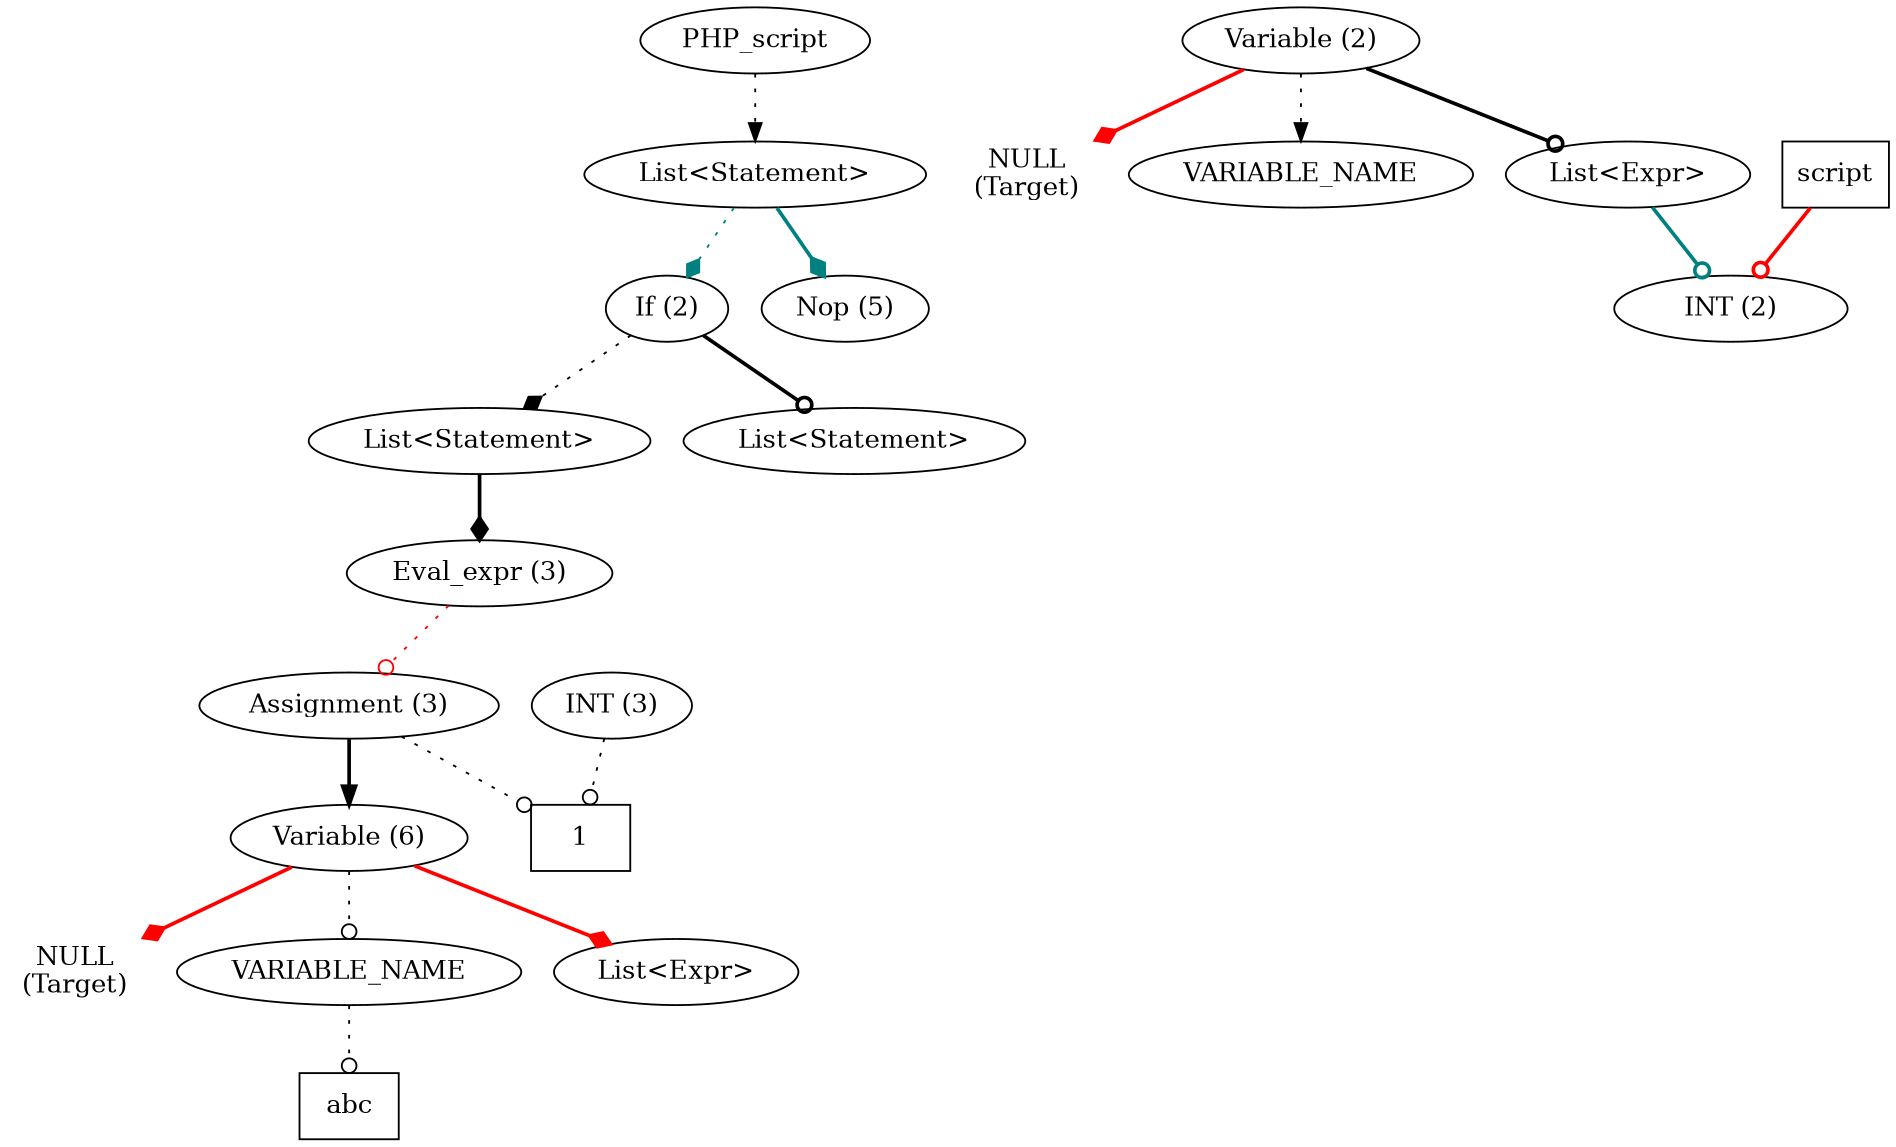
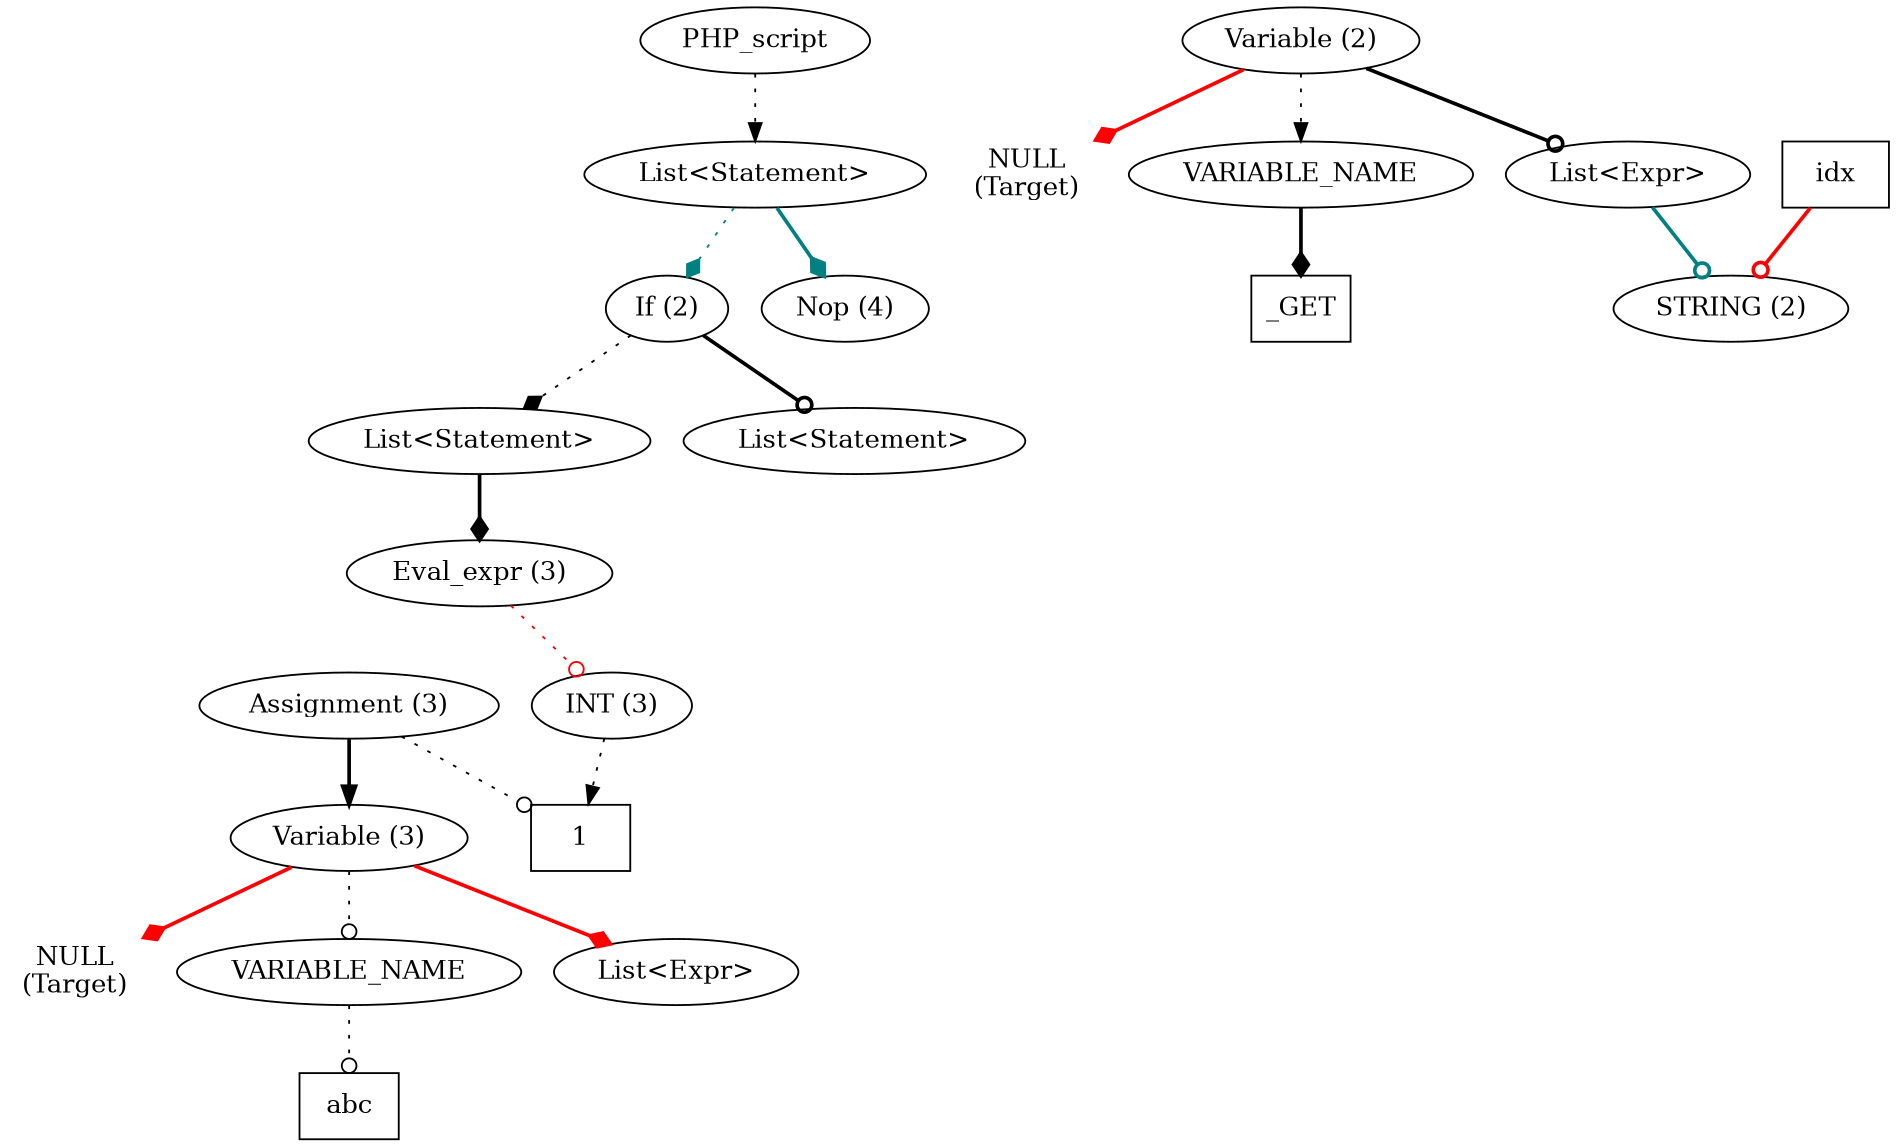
node "script": label "script" -> "idx"
node "Nop (5)": label "Nop (5)" -> "Nop (4)"
node "_GET": added
node "INT (2)": label "INT (2)" -> "STRING (2)"
edge "Eval_expr (3)" -> "Assignment (3)": now "Eval_expr (3)" -> "INT (3)"
edge "INT (3)" -> "1": arrowhead odot -> normal
node "Variable (6)": label "Variable (6)" -> "Variable (3)"
